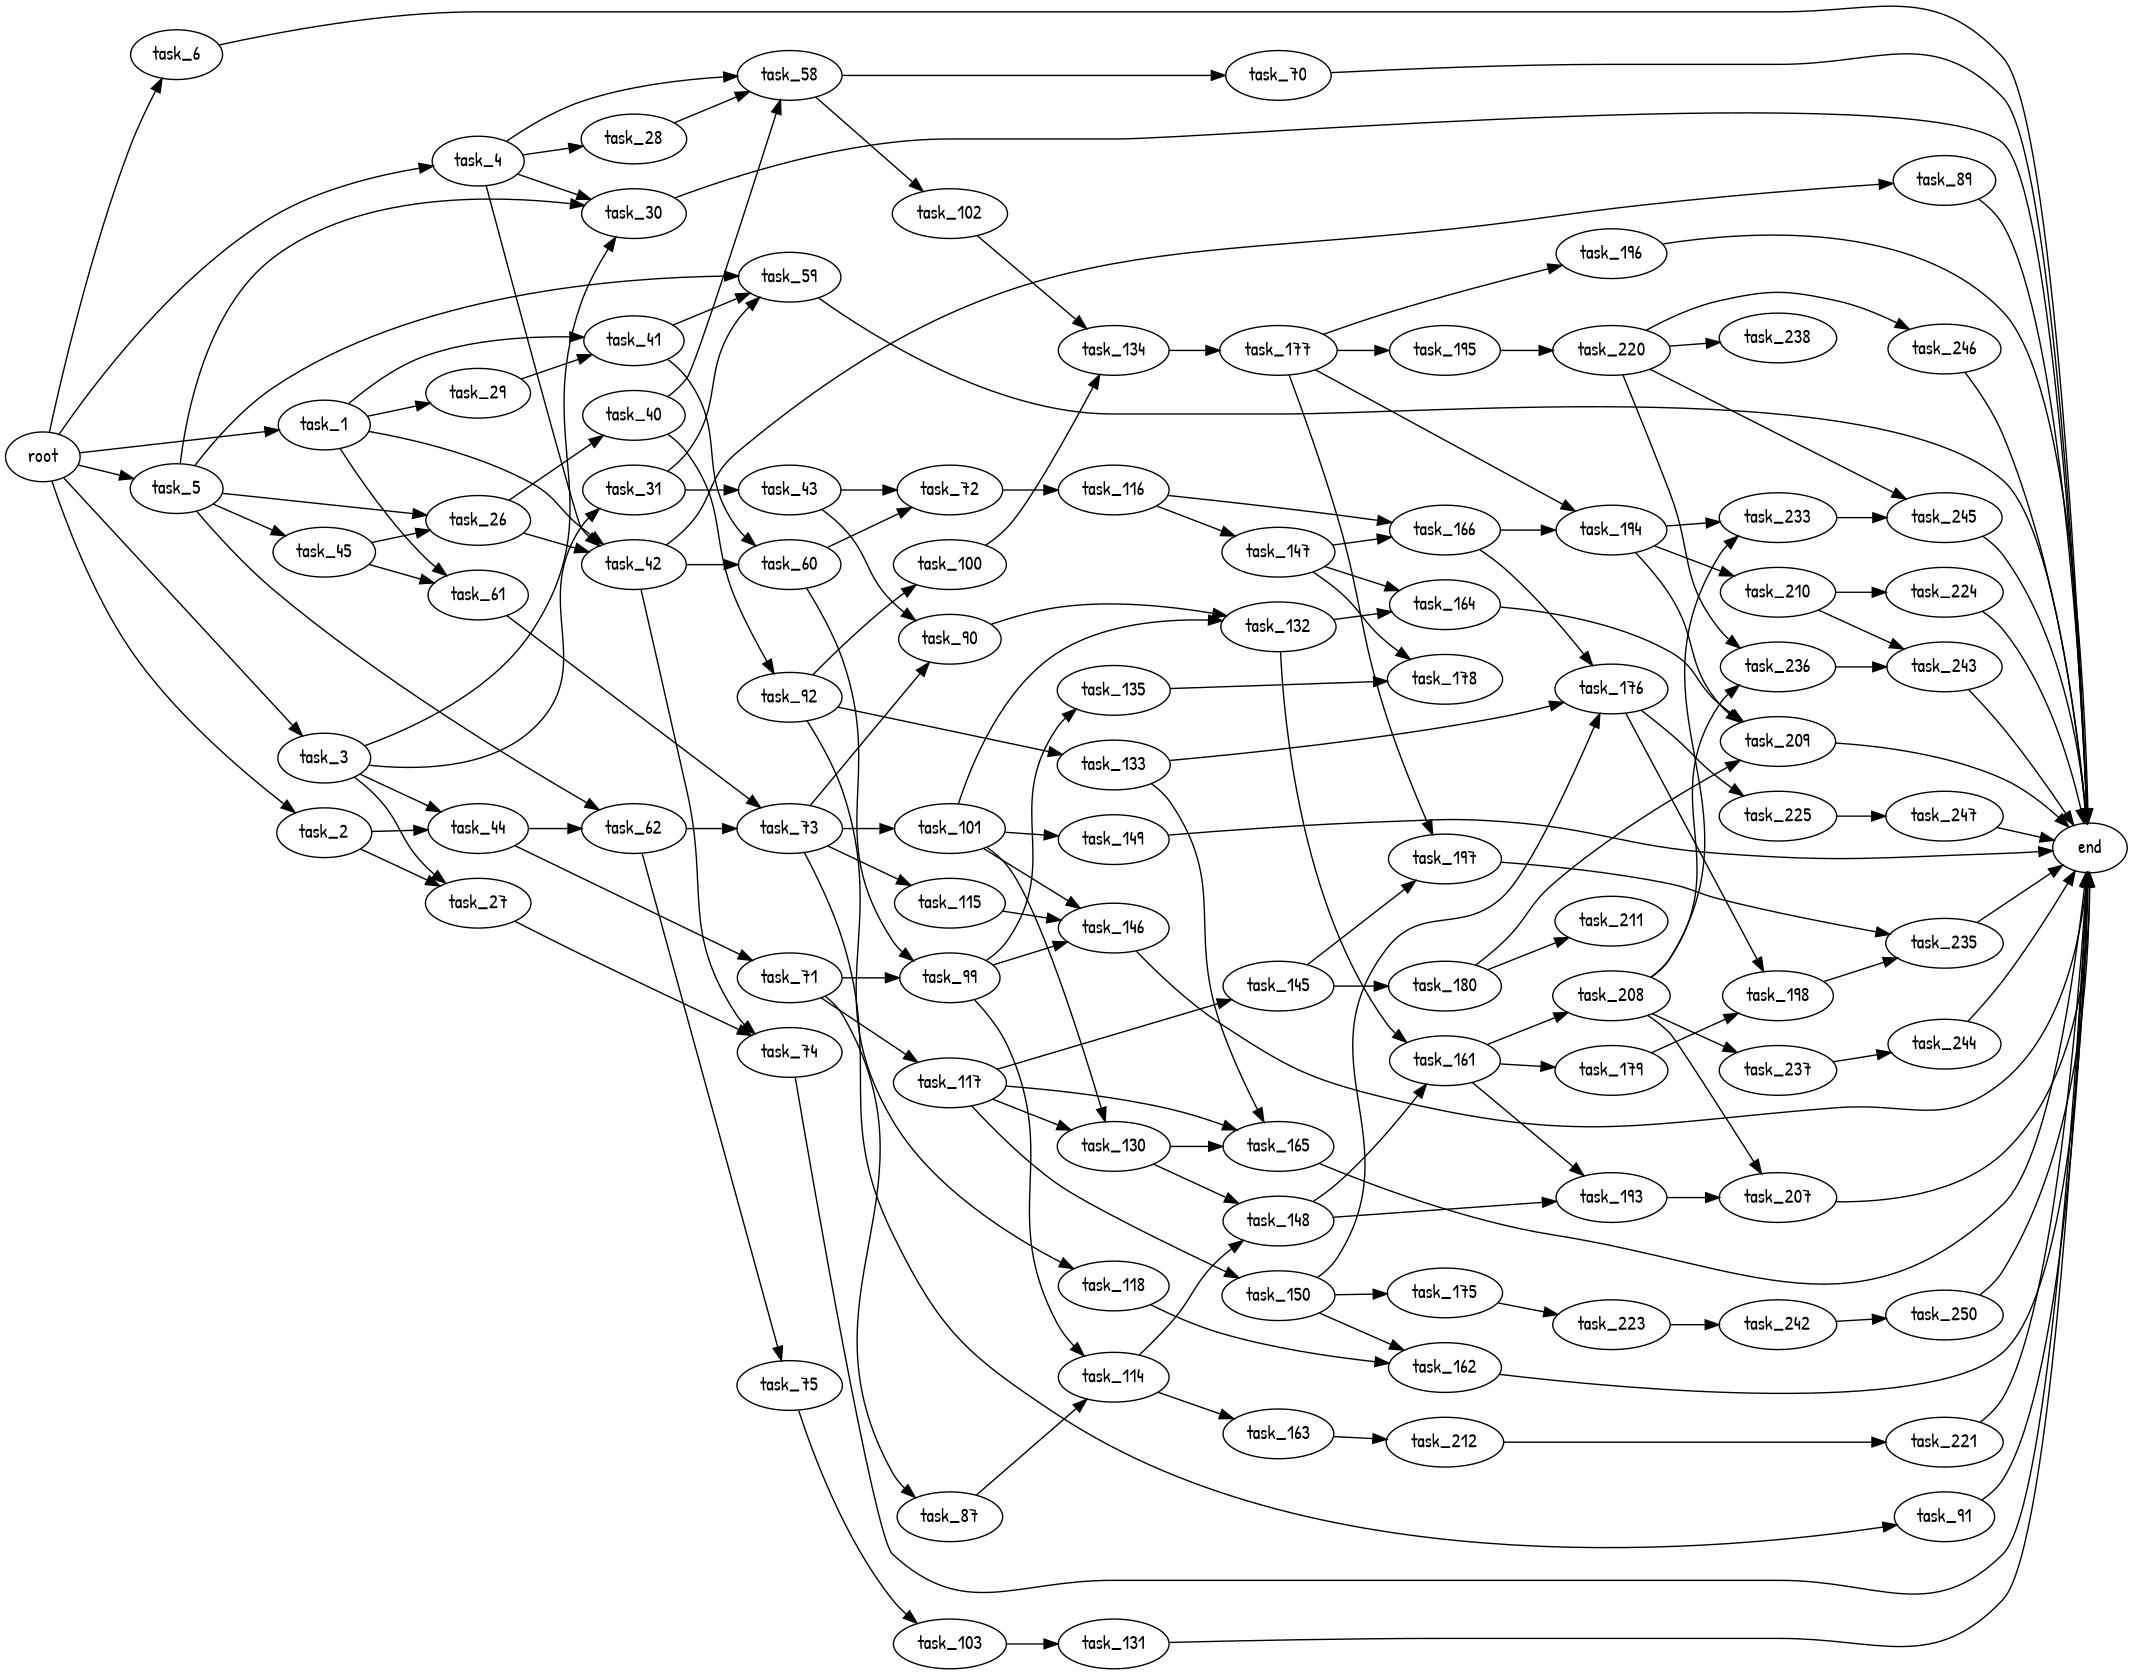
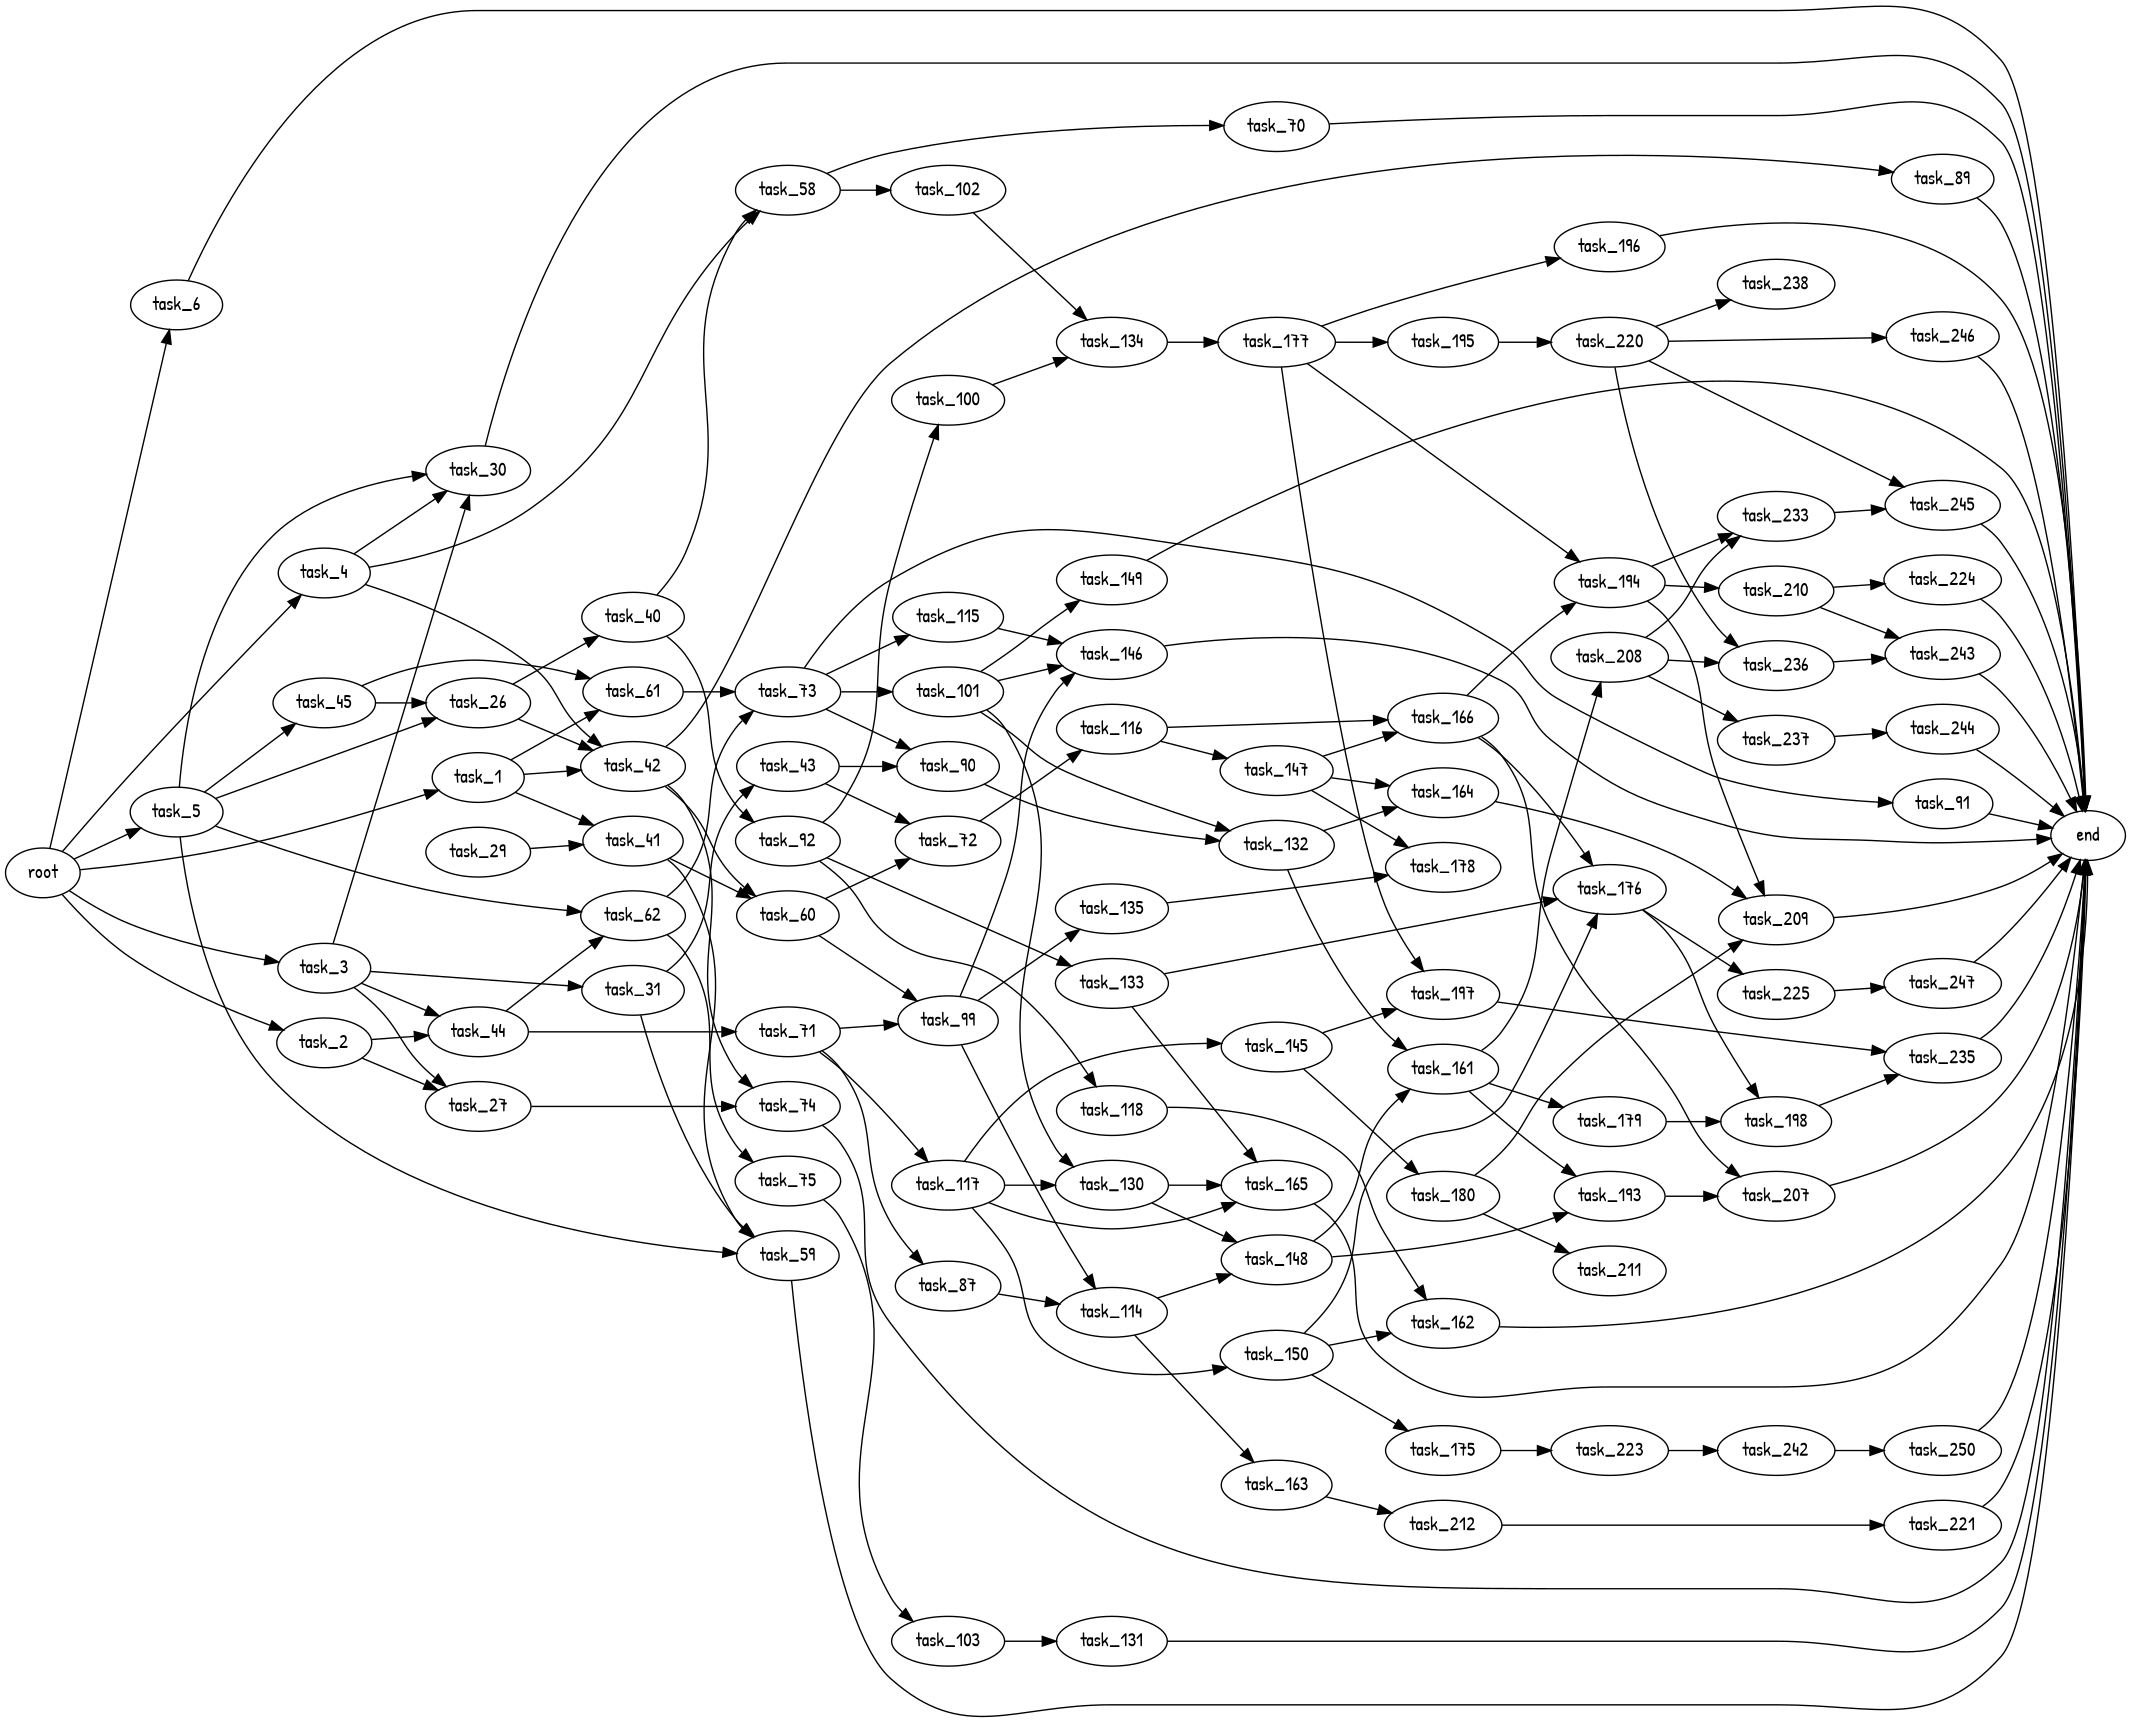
node "task_28": removed
edge "task_1" -> "task_29": removed
edge "task_208" -> "task_207": now "task_166" -> "task_207"
